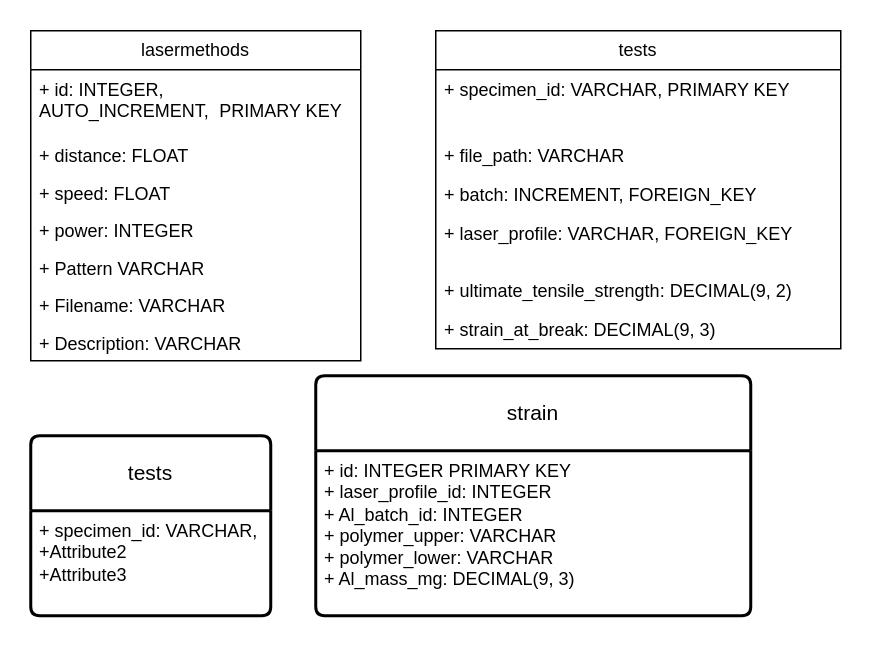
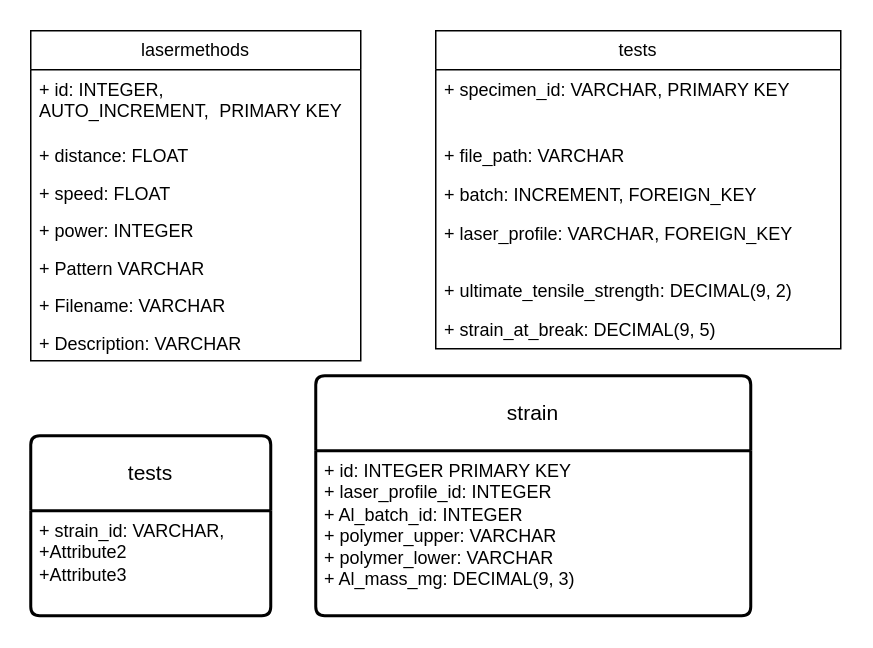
node "+ strain_at_break: DECIMAL(9, 3)": label "+ strain_at_break: DECIMAL(9, 3)" -> "+ strain_at_break: DECIMAL(9, 5)"
node "+ specimen_id: VARCHAR, +Attribute2 +Attribute3": label "+ specimen_id: VARCHAR, +Attribute2 +Attribute3" -> "+ strain_id: VARCHAR, +Attribute2 +Attribute3"
